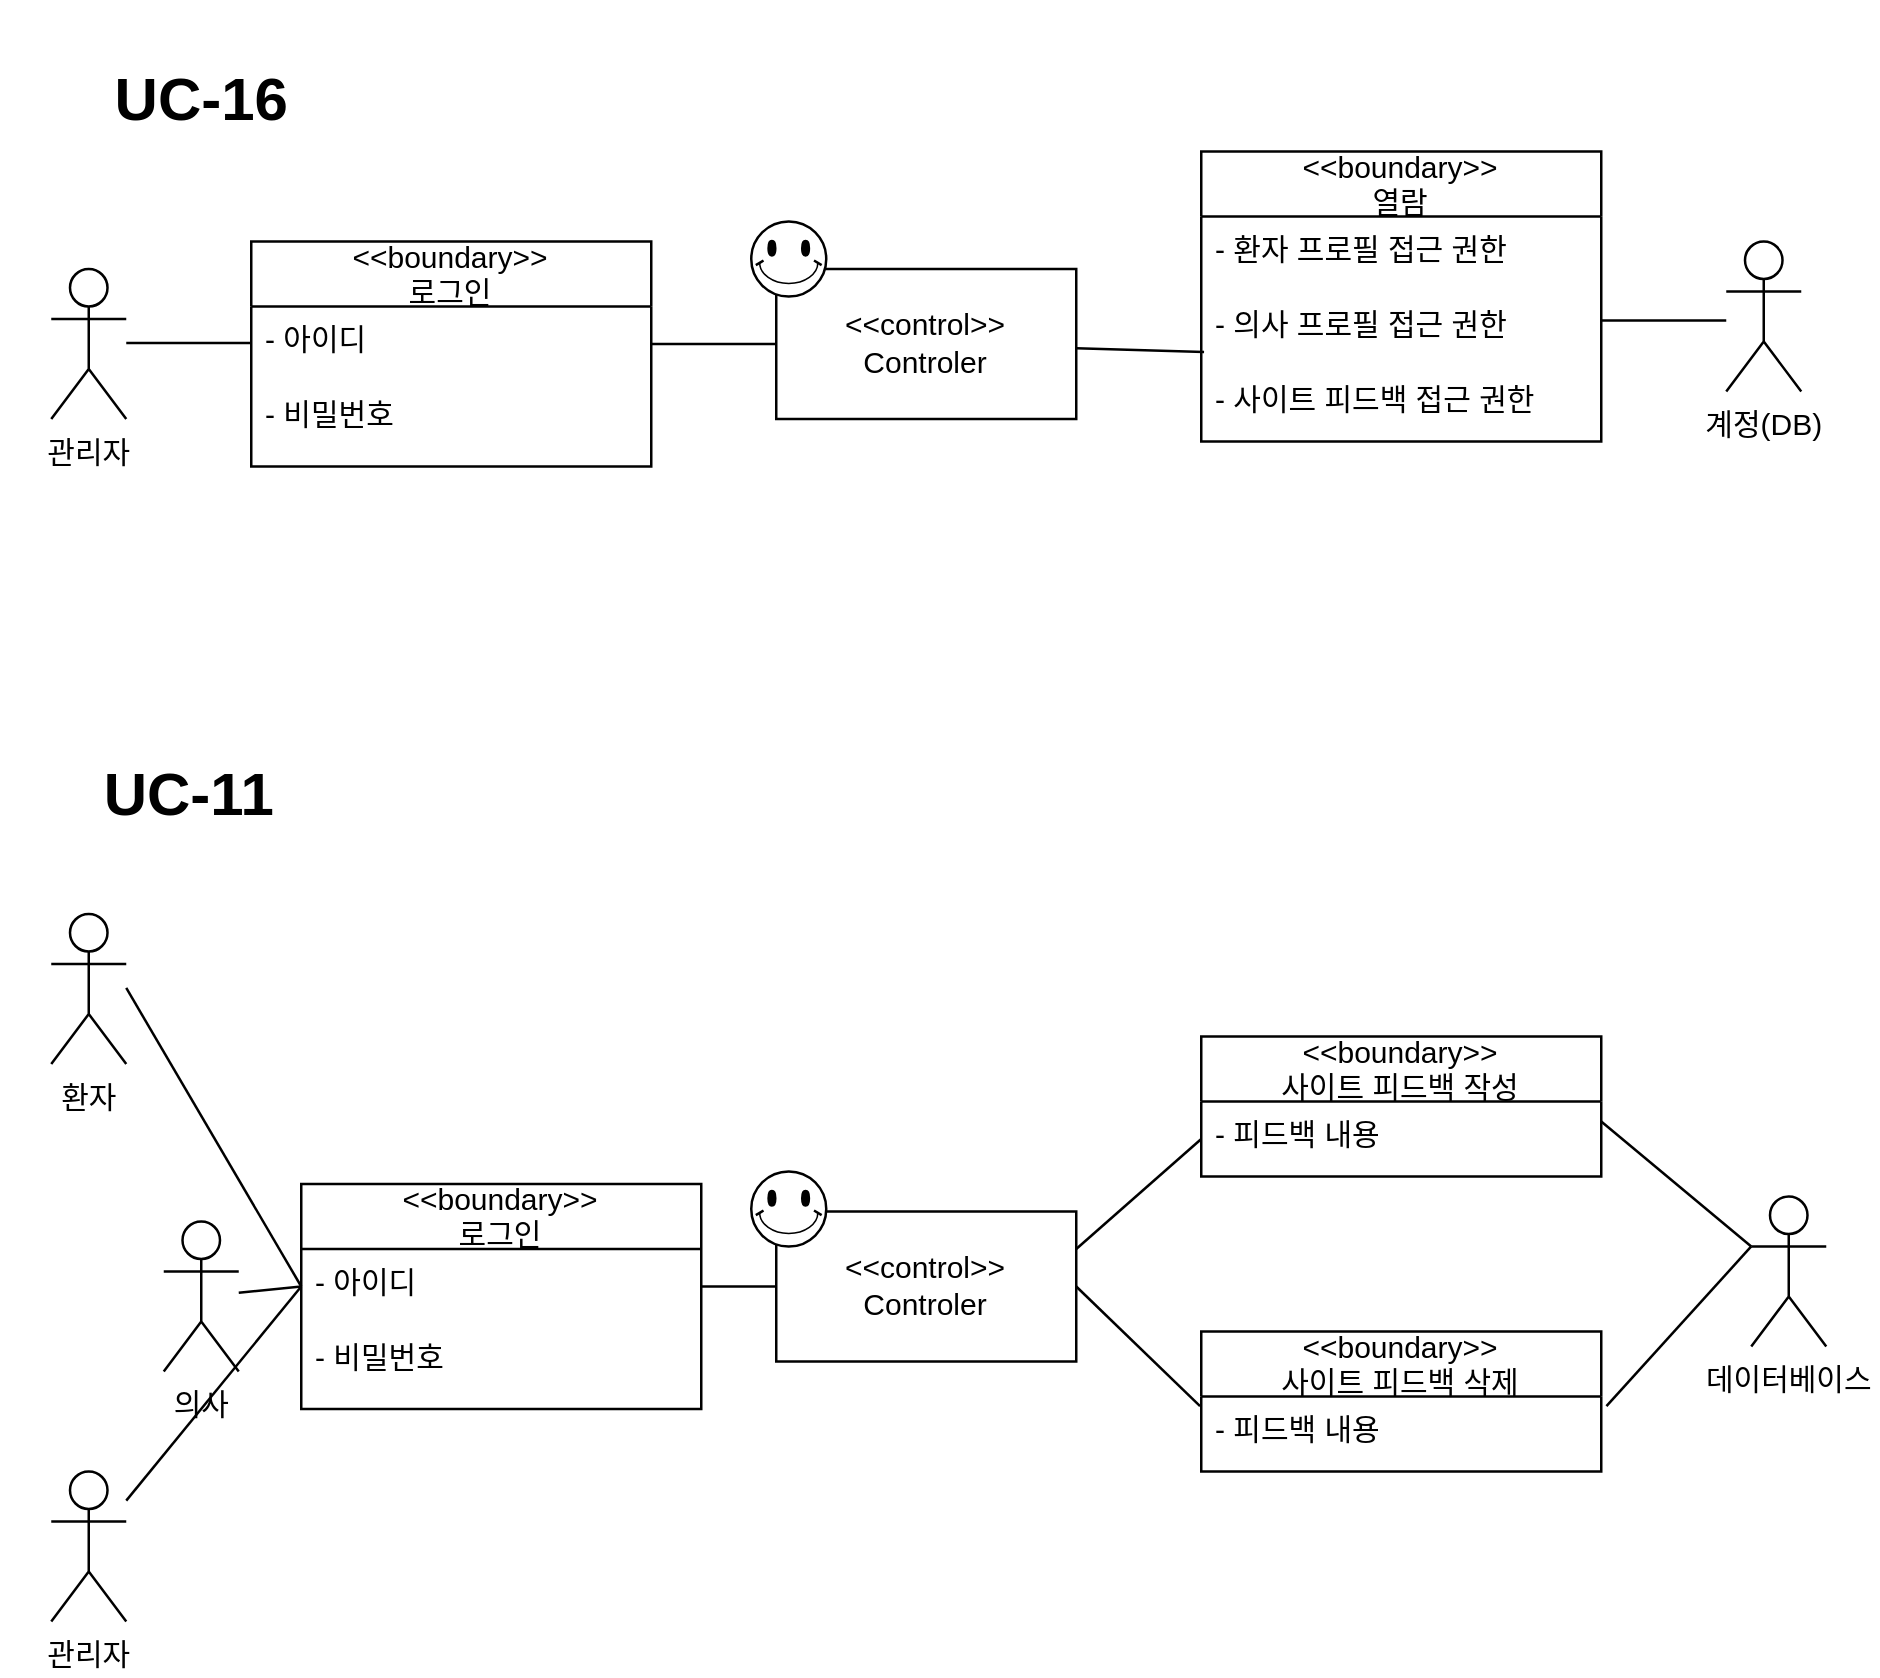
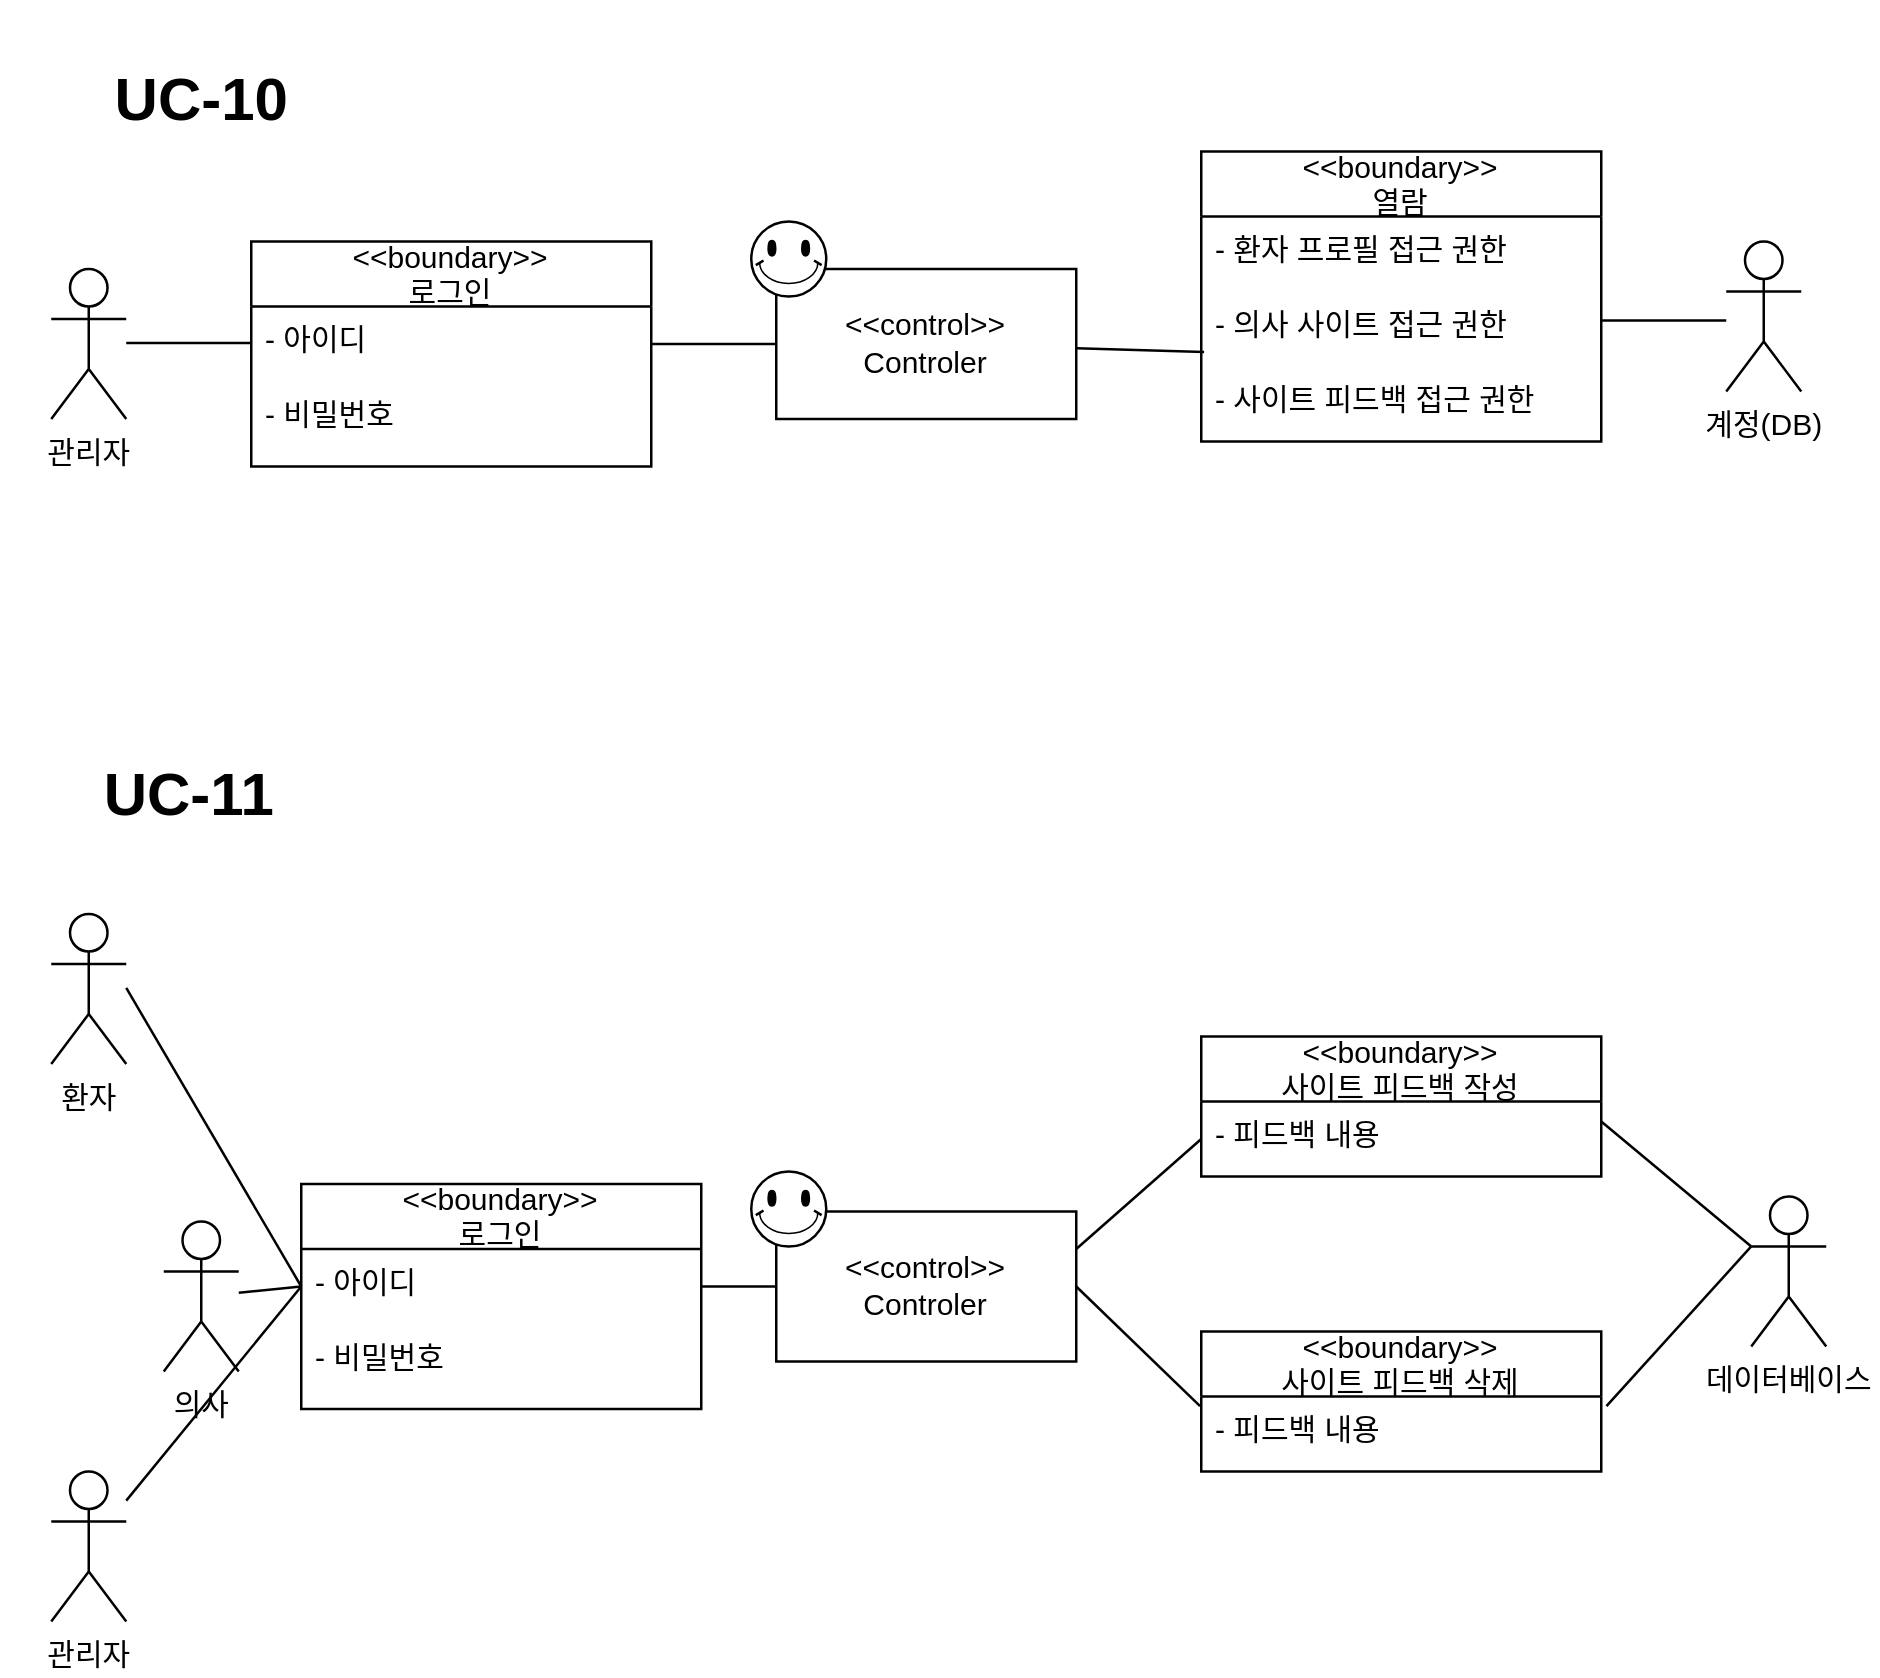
node "UC-16": label "UC-16" -> "UC-10"
node "- 의사 프로필 접근 권한": label "- 의사 프로필 접근 권한" -> "- 의사 사이트 접근 권한"
